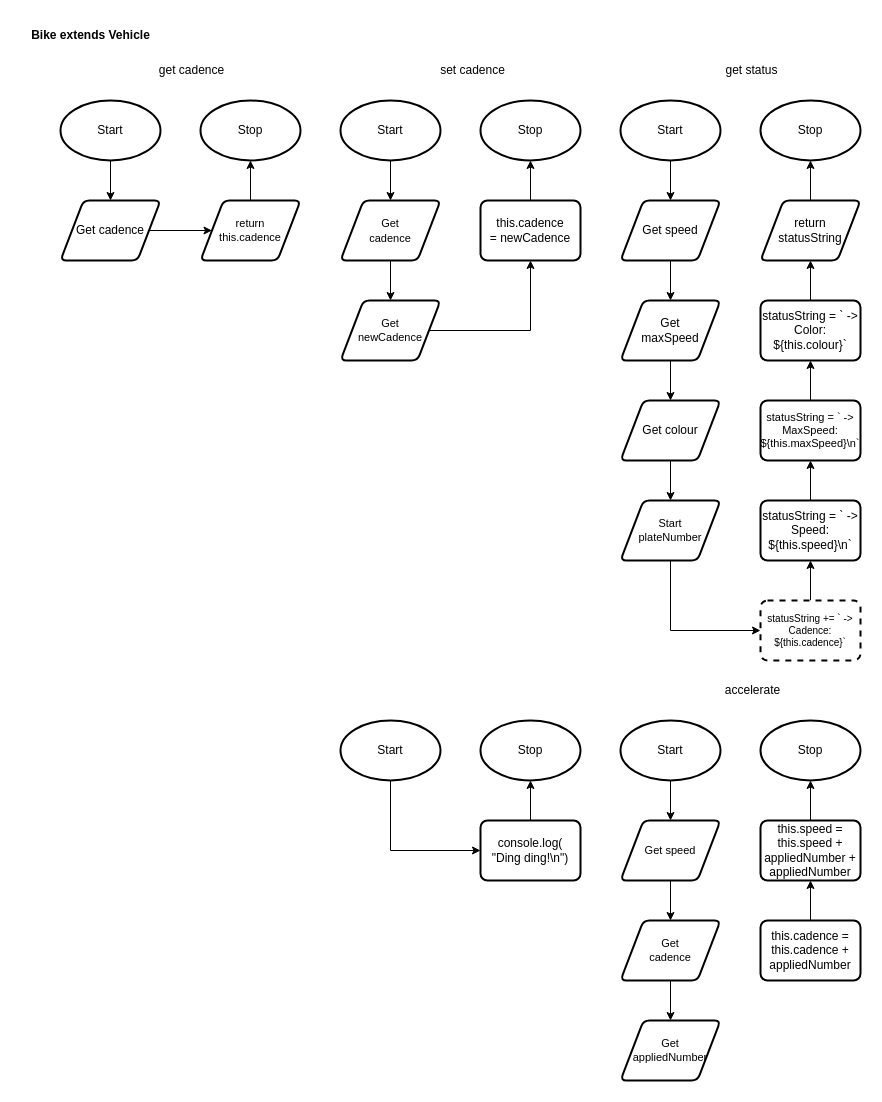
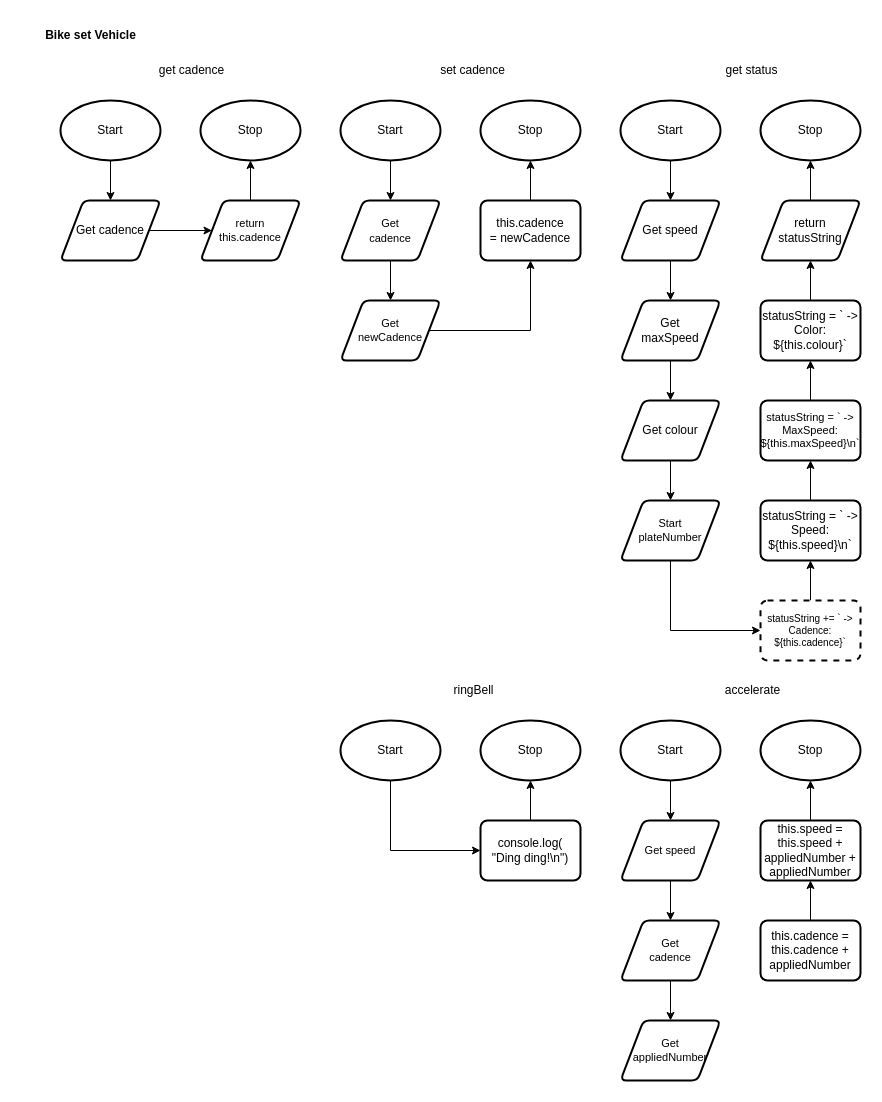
node "Bike extends Vehicle": label "Bike extends Vehicle" -> "Bike set Vehicle"
node "ringBell": added
